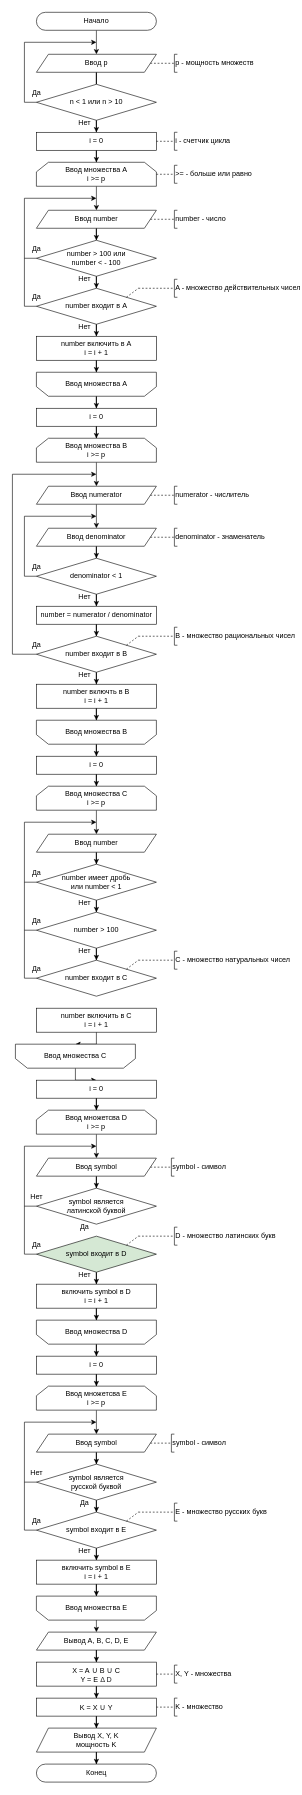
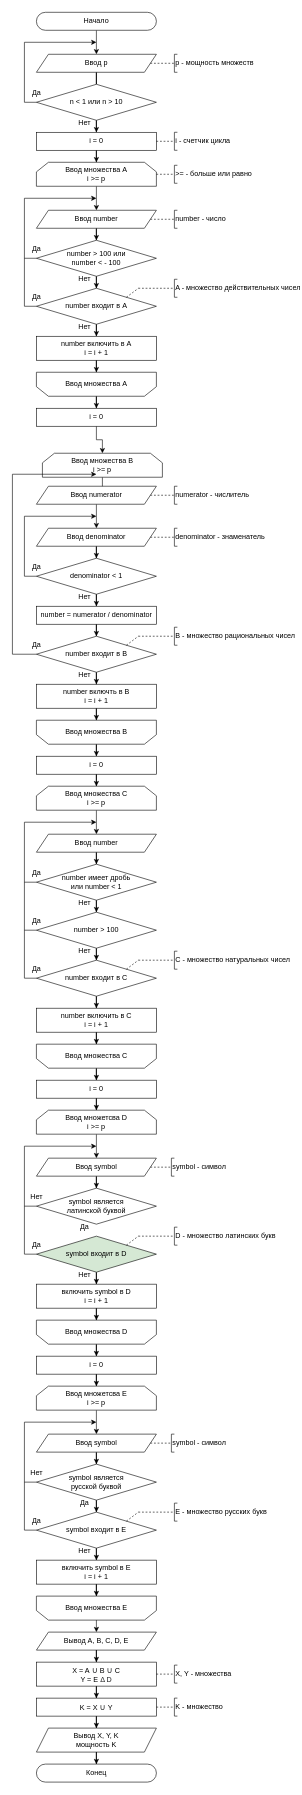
node "Ввод множества B i >= p": moved (96, 450) -> (102, 465)
edge "number входит в C" -> "number включить в C i = i + 1": added
node "Ввод множества C": moved (75, 1056) -> (96, 1056)
